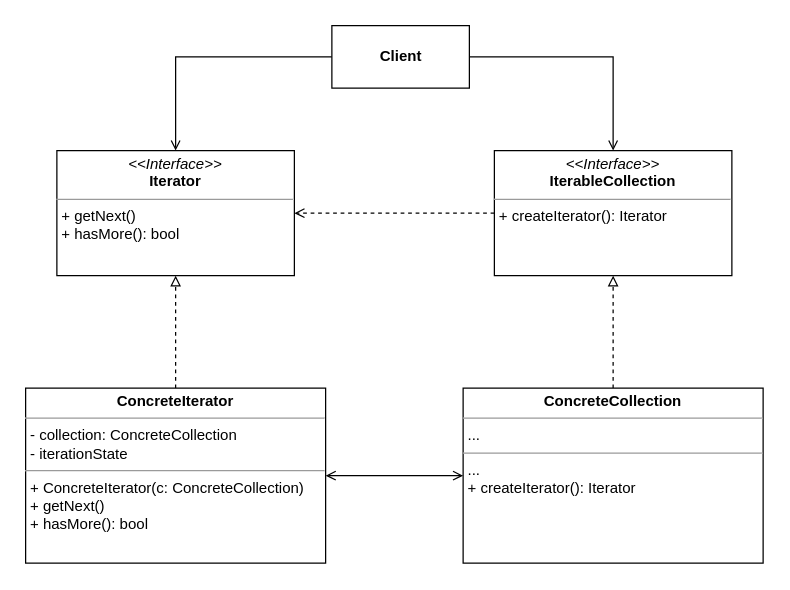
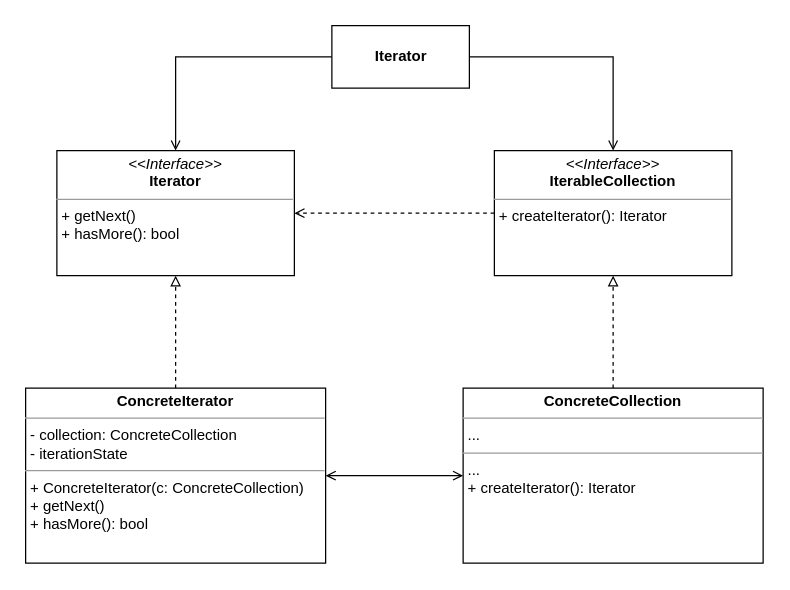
node "Client": label "Client" -> "Iterator"
